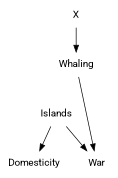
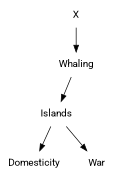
edge "Whaling" -> "War": now "Whaling" -> "Islands"
